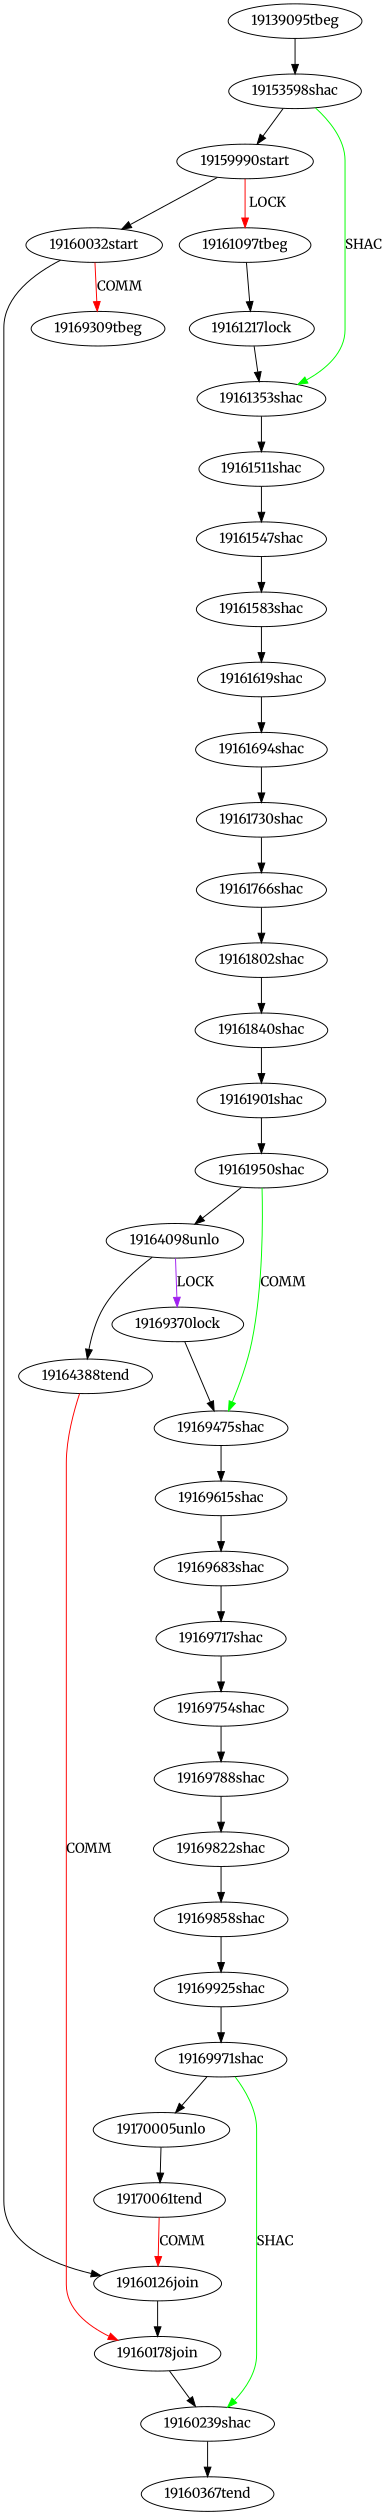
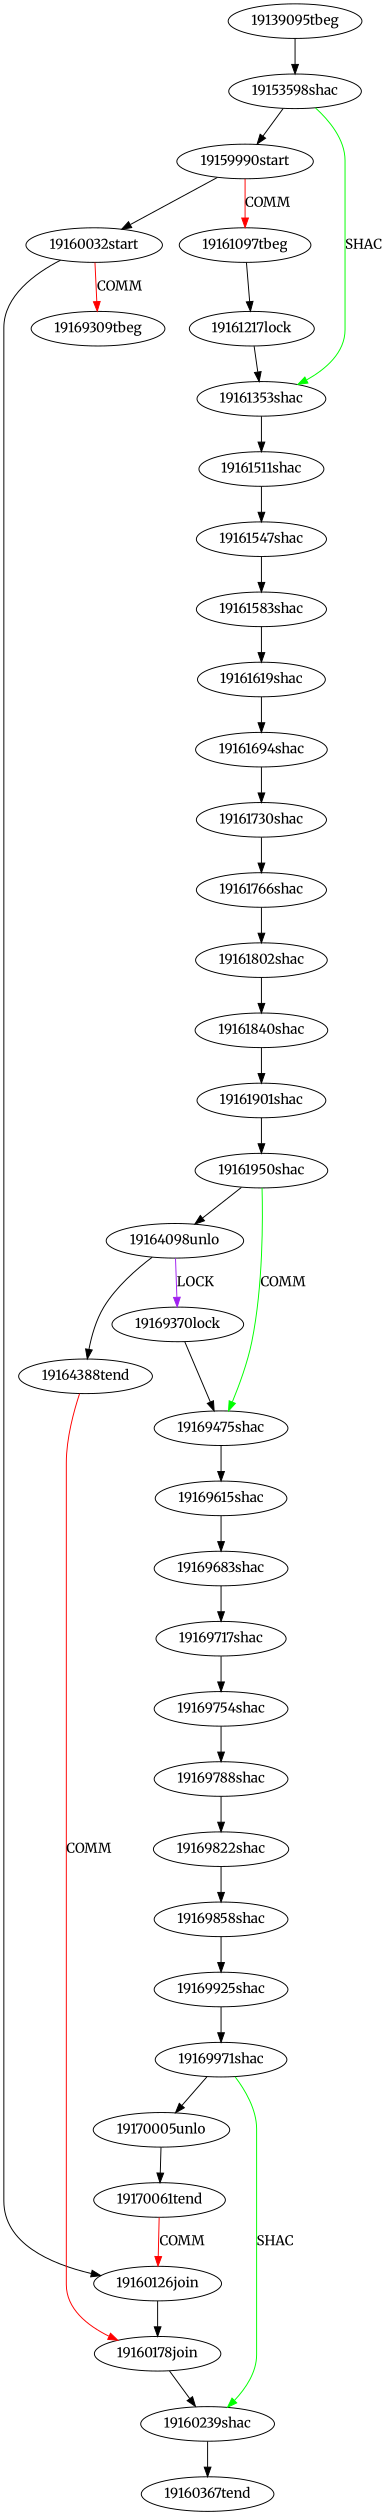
edge "19159990start" -> "19161097tbeg": label "LOCK" -> "COMM"
